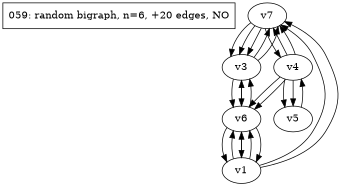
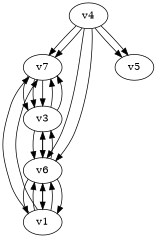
node "059: random bigraph, n=6, +20 edges, NO": removed
edge "v7" -> "v4": removed
edge "v5" -> "v4": removed
